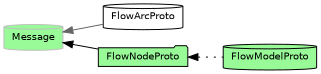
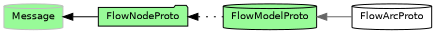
edge "FlowArcProto" -> "Message": now "FlowArcProto" -> "FlowModelProto"
